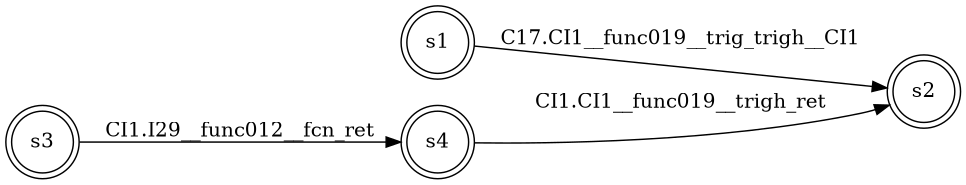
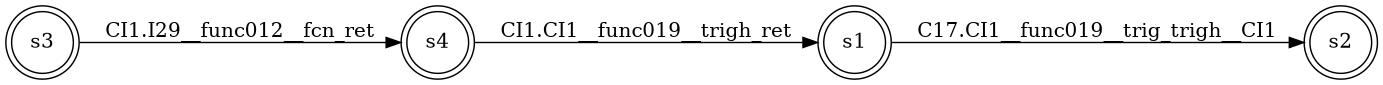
edge "s4" -> "s2": now "s4" -> "s1"
